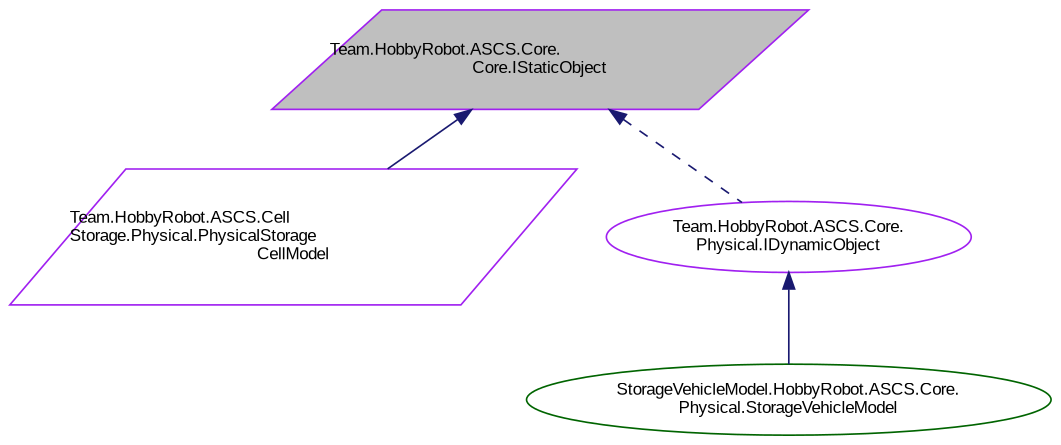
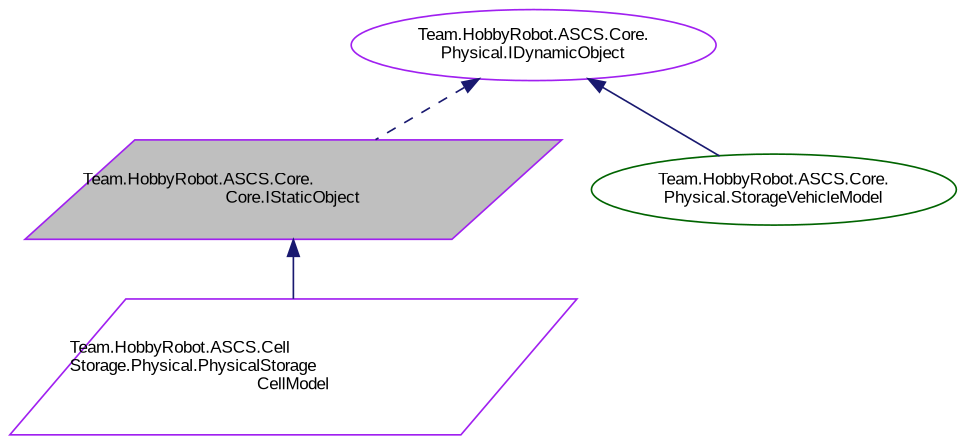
edge "Team.HobbyRobot.ASCS.Core. Physical.IDynamicObject" -> "Team.HobbyRobot.ASCS.Core. Core.IStaticObject": reversed
node "StorageVehicleModel.HobbyRobot.ASCS.Core. Physical.StorageVehicleModel": label "StorageVehicleModel.HobbyRobot.ASCS.Core. Physical.StorageVehicleModel" -> "Team.HobbyRobot.ASCS.Core. Physical.StorageVehicleModel"
